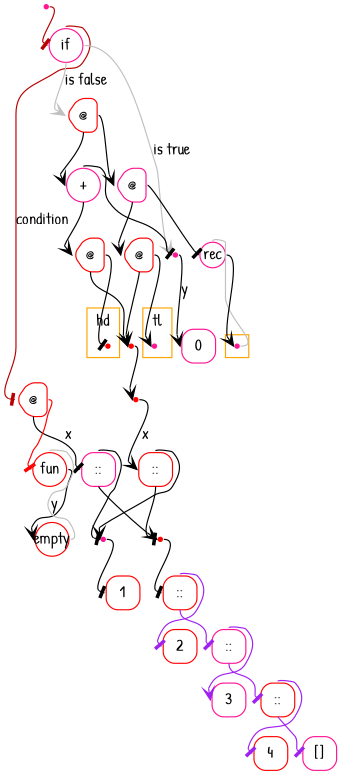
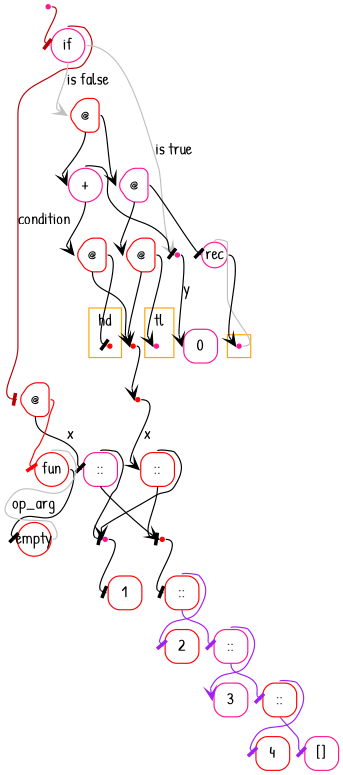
edge "fun" -- "empty": label "y" -> "op_arg"
edge "fun" -> "empty": arrowhead vee -> tee
